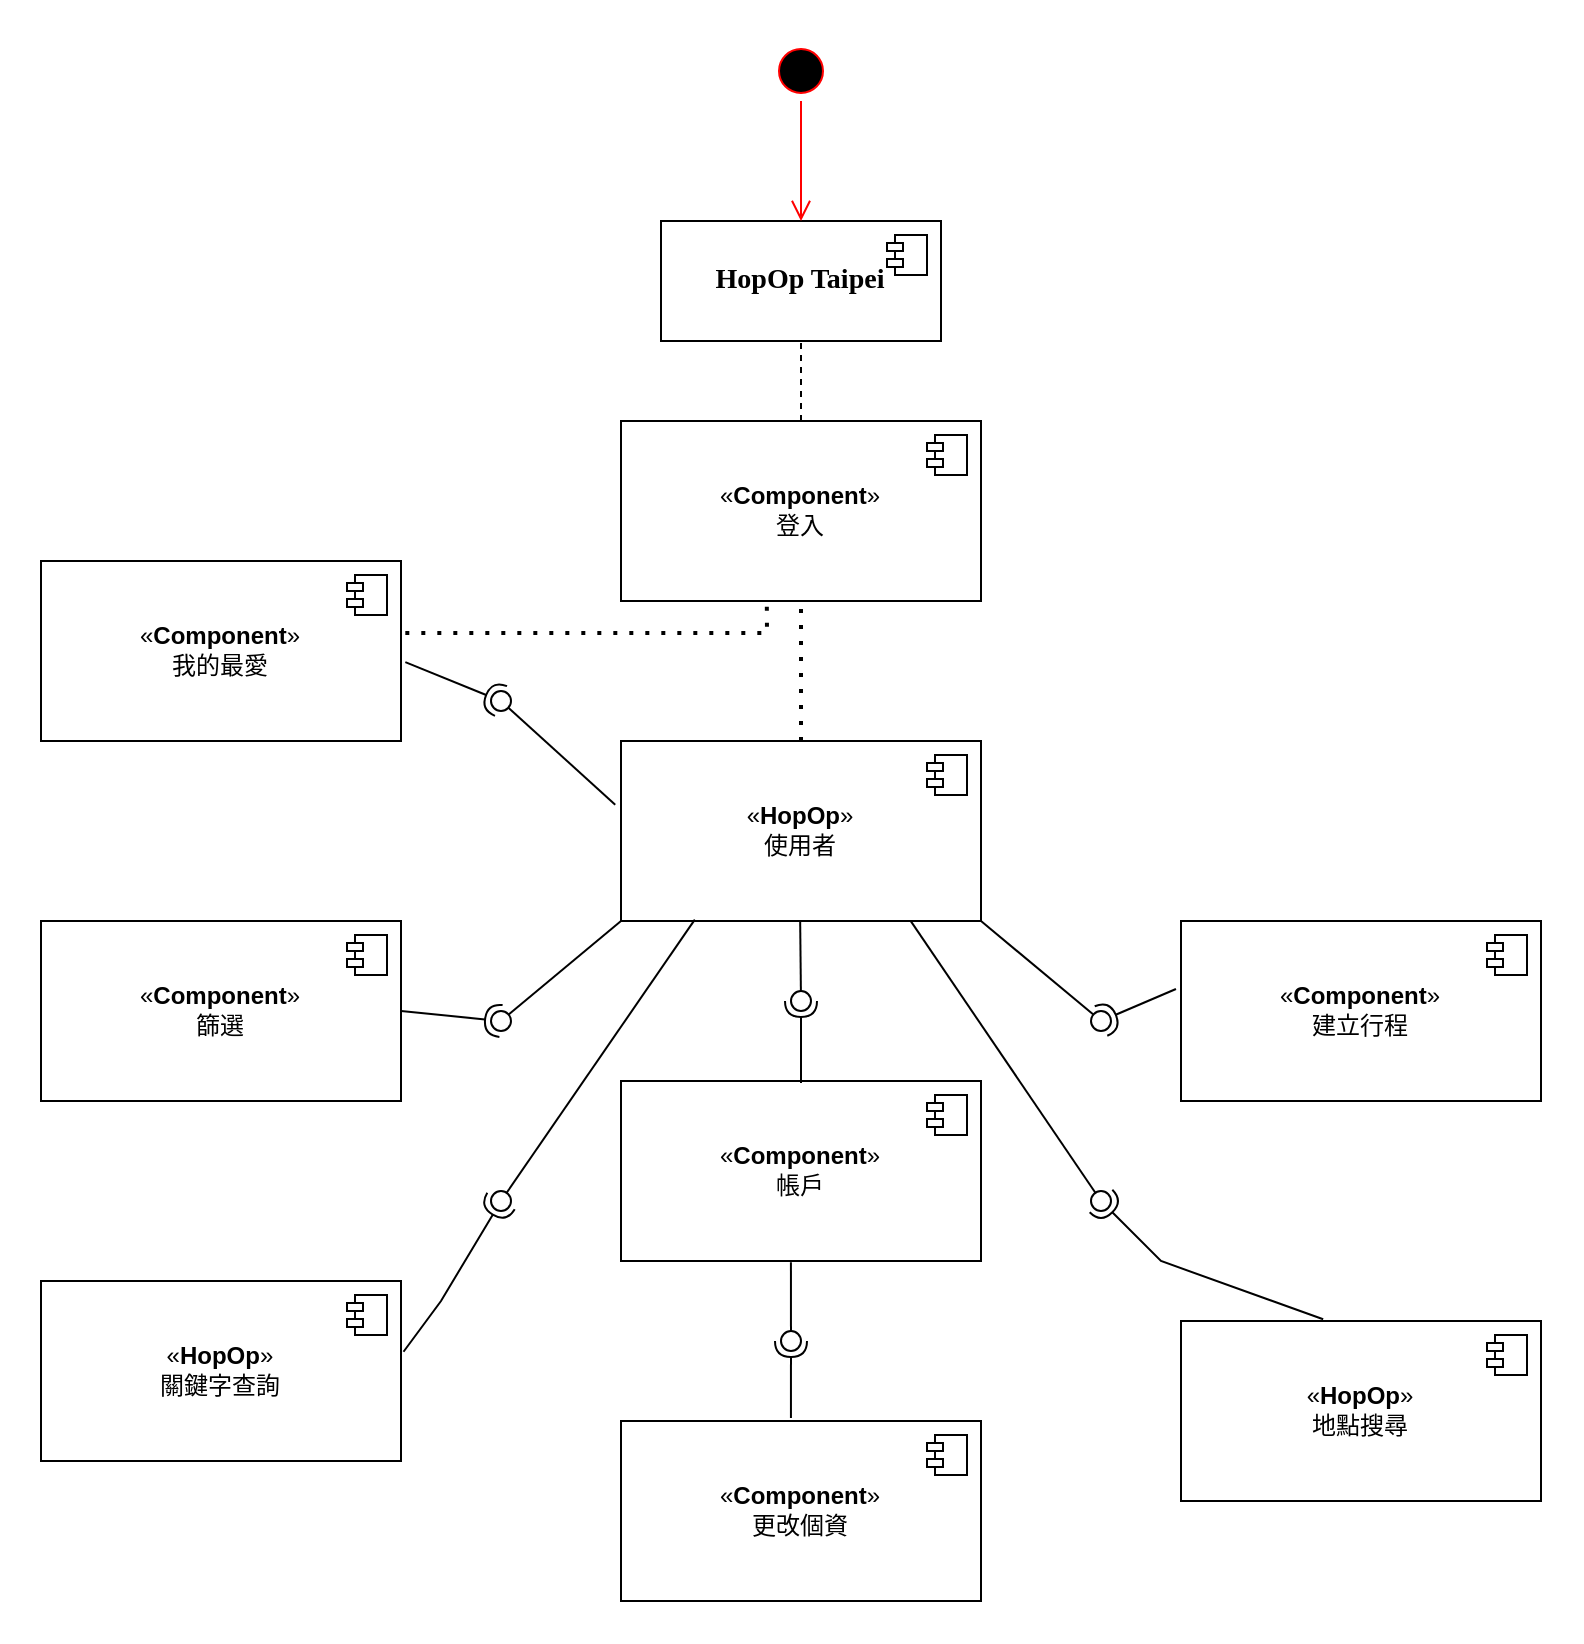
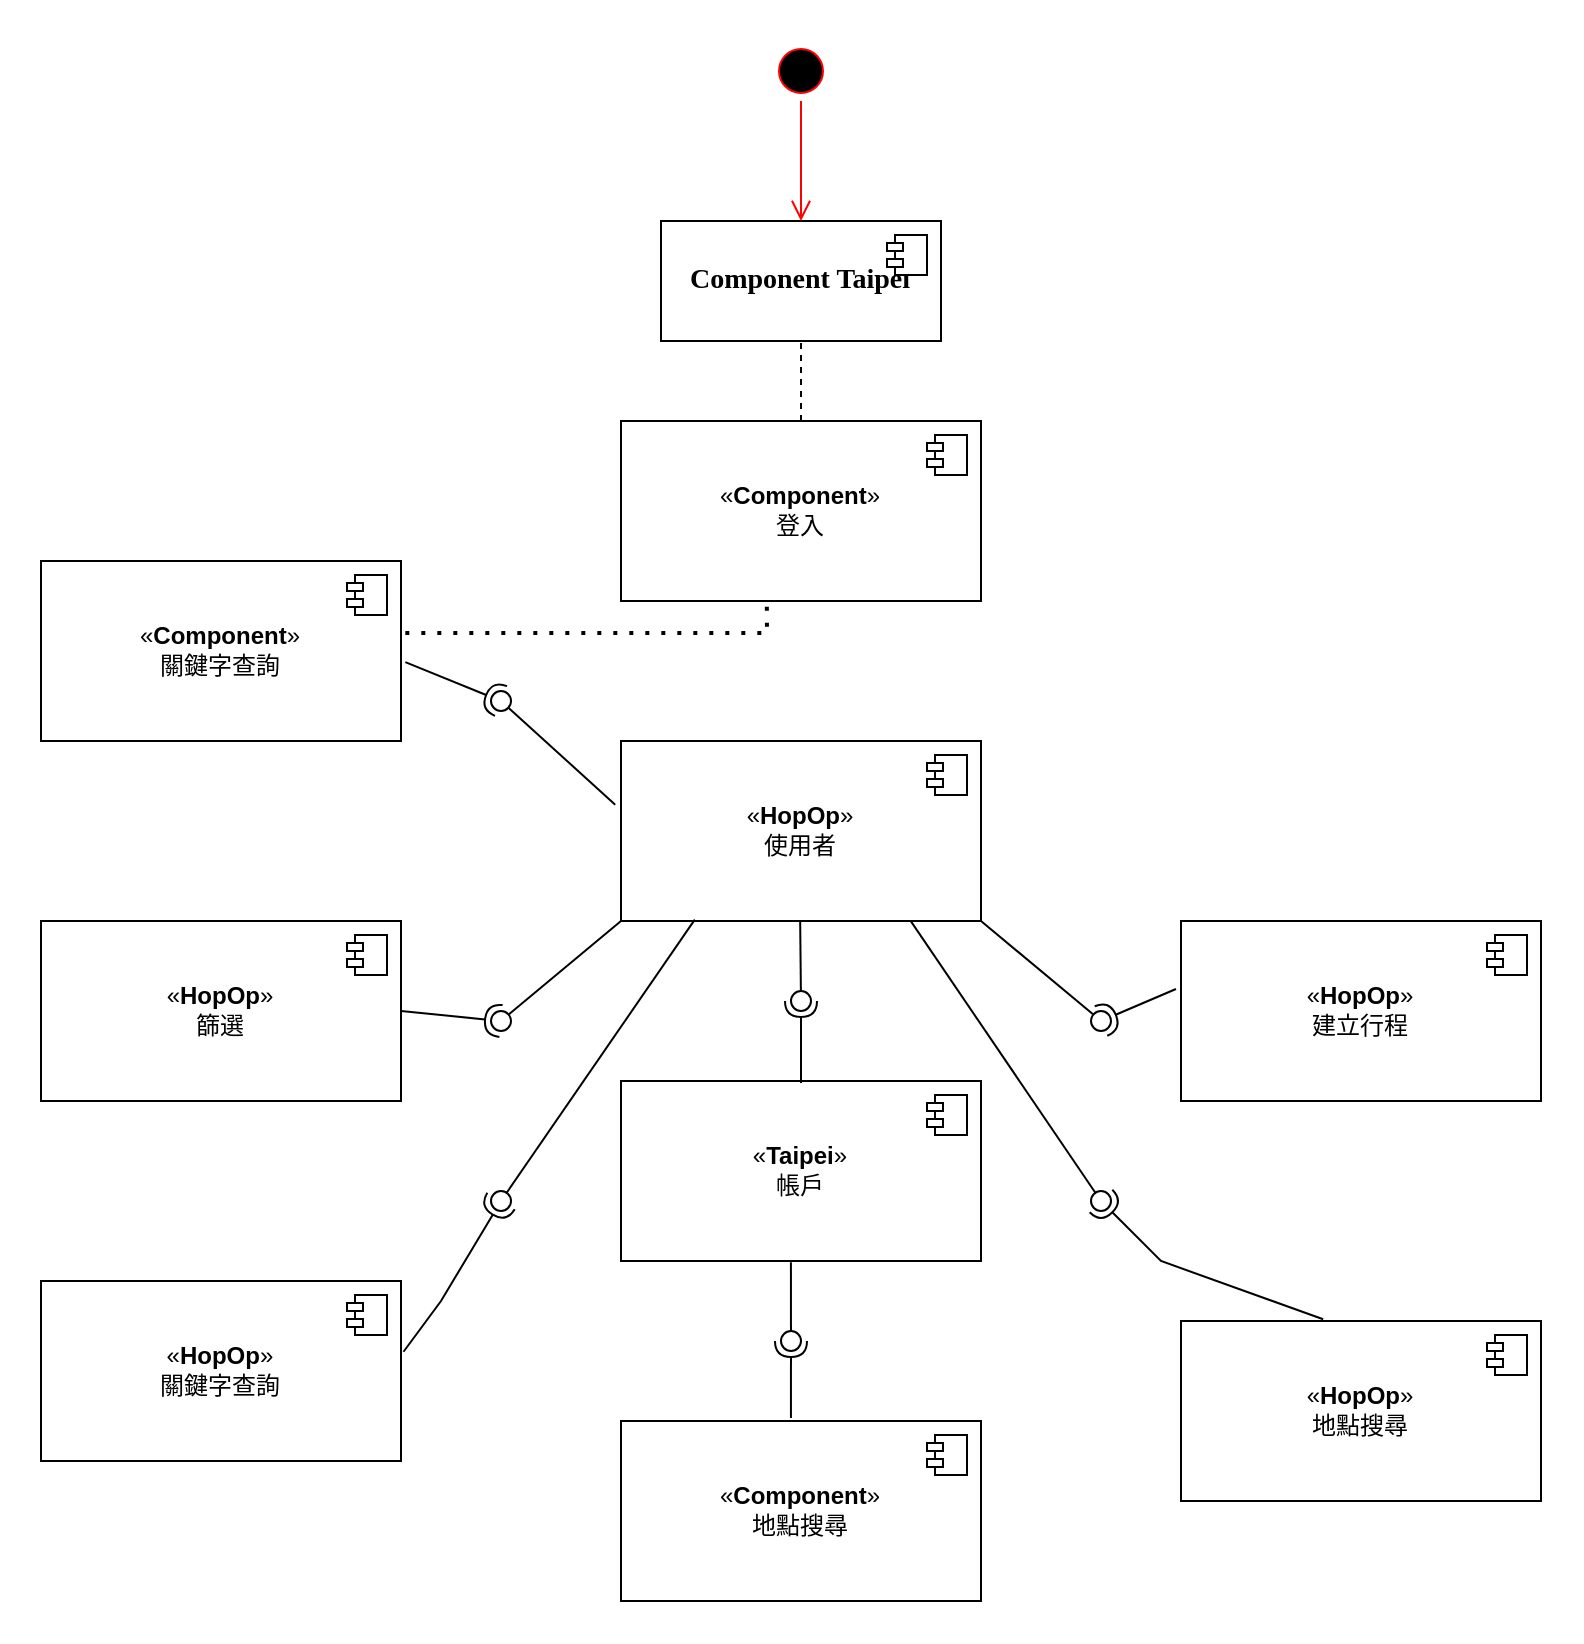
node "HopOp Taipei": label "HopOp Taipei" -> "Component Taipei"
node "«Component» 我的最愛": label "«Component» 我的最愛" -> "«Component» 關鍵字查詢"
edge "«Component» 登入" -- "«HopOp» 使用者": removed
node "«Component» 篩選": label "«Component» 篩選" -> "«HopOp» 篩選"
node "«Component» 建立行程": label "«Component» 建立行程" -> "«HopOp» 建立行程"
node "«Component» 帳戶": label "«Component» 帳戶" -> "«Taipei» 帳戶"
node "«Component» 更改個資": label "«Component» 更改個資" -> "«Component» 地點搜尋"
